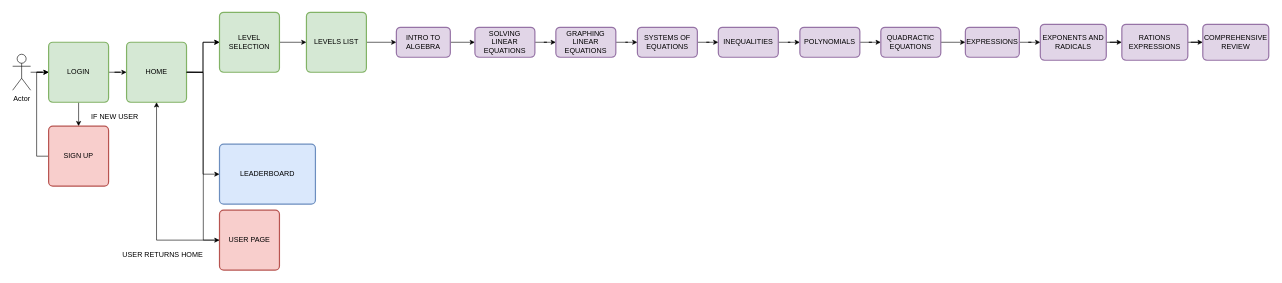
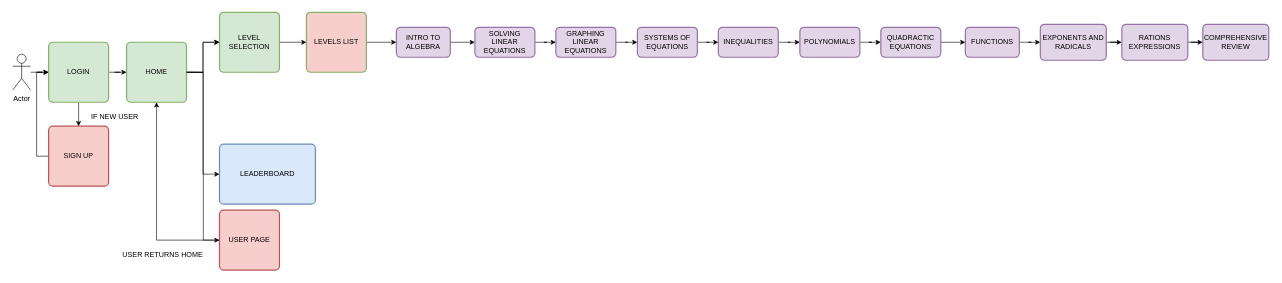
node "LEVELS LIST": fillcolor #d5e8d4 -> #f8cecc
node "EXPRESSIONS": label "EXPRESSIONS" -> "FUNCTIONS"
